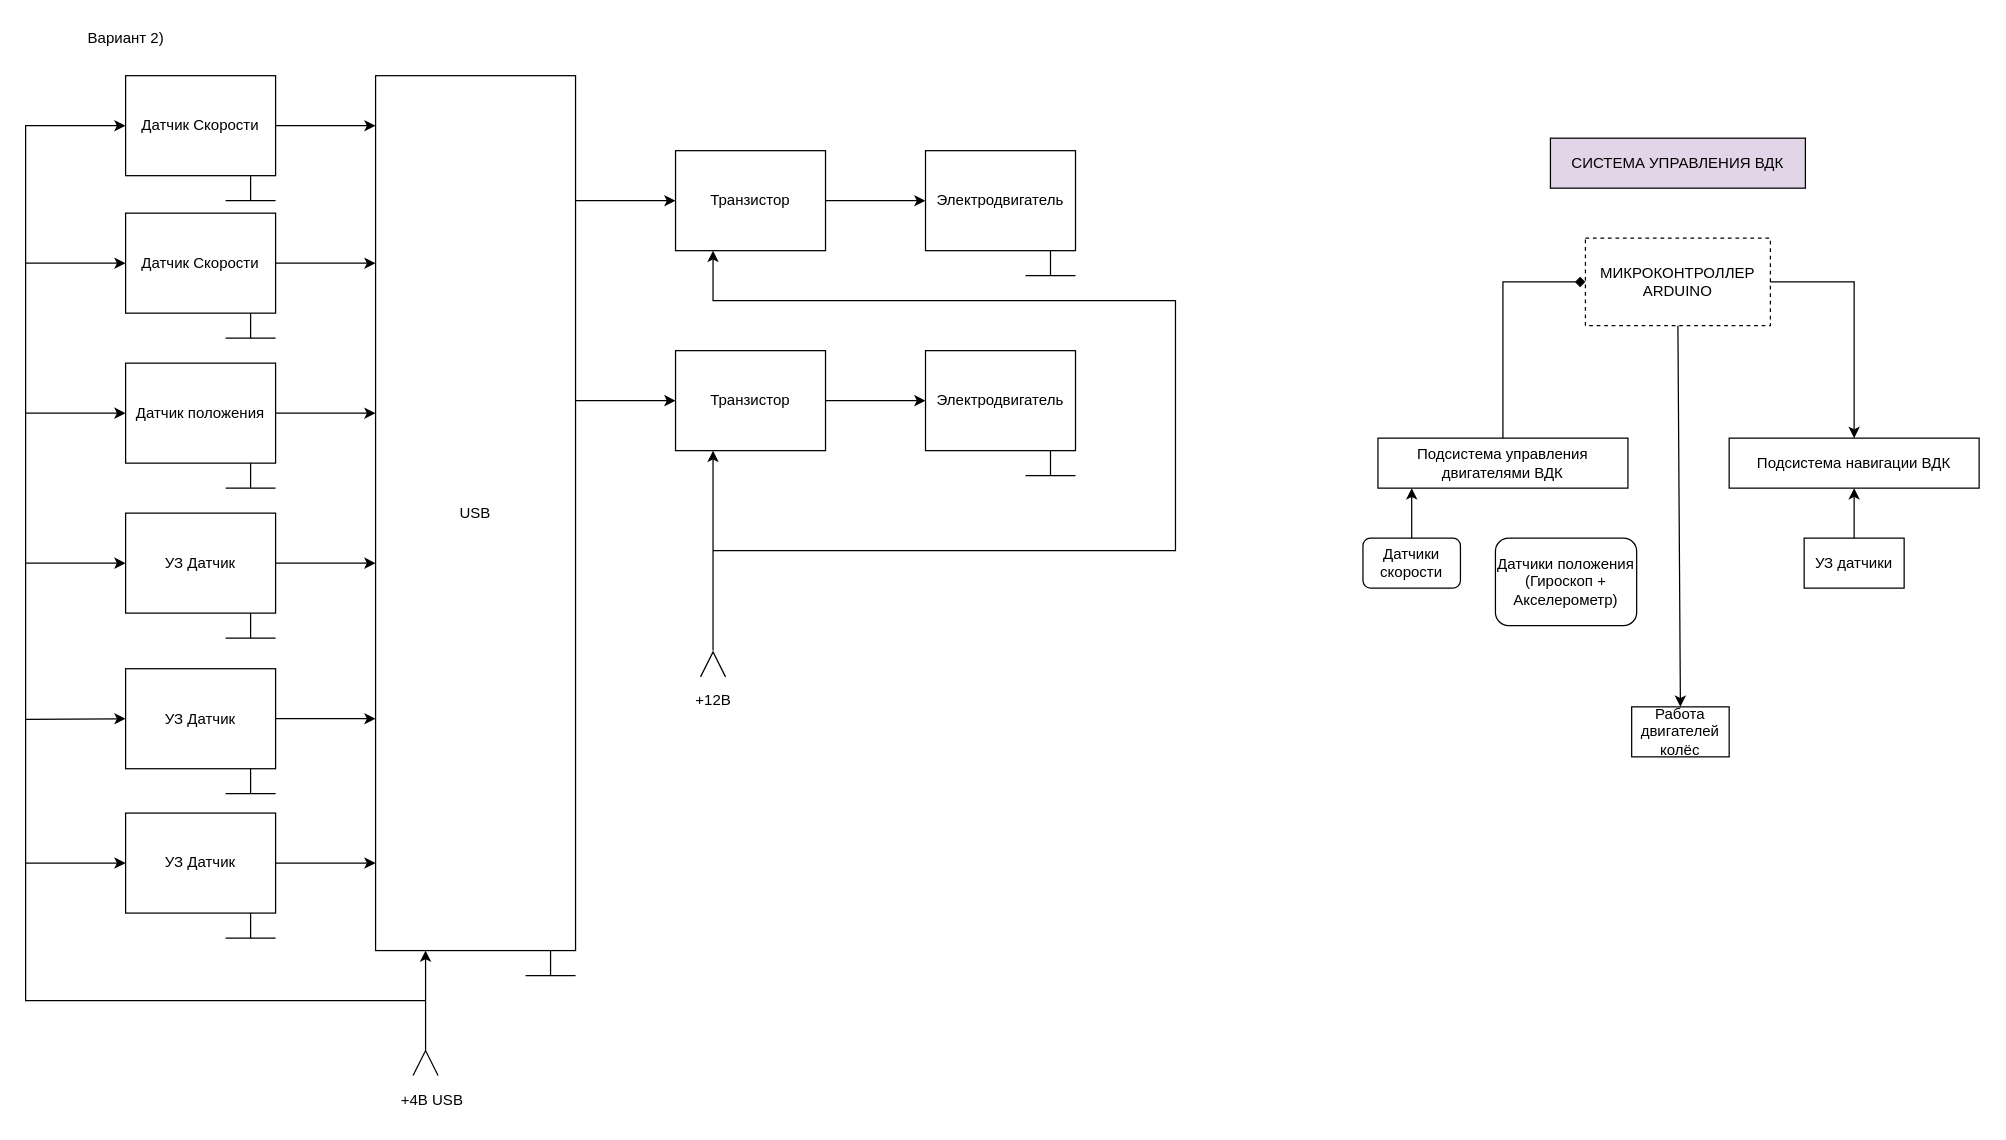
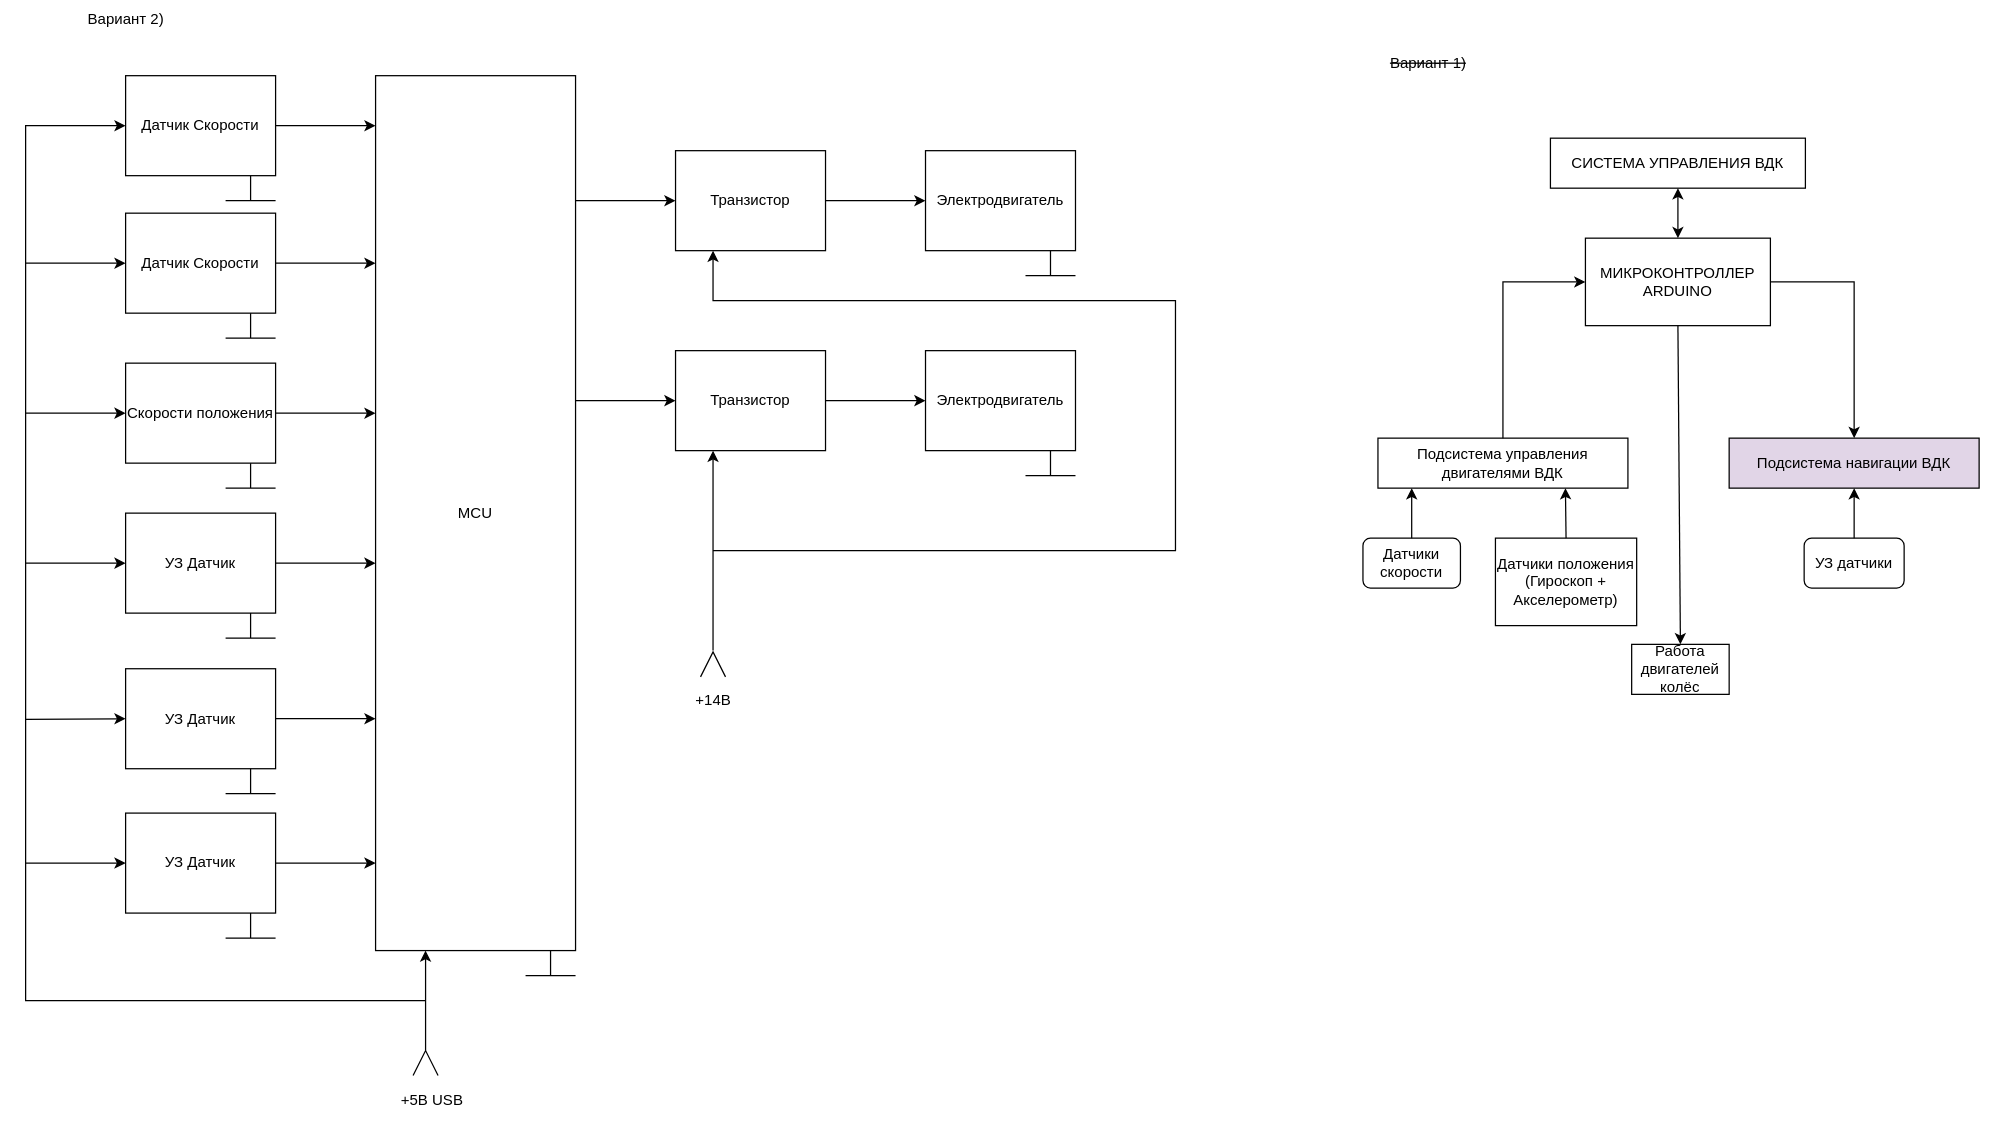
node "Вариант 2)": moved (126, 38) -> (126, 19)
node "Вариант 1)": added
node "СИСТЕМА УПРАВЛЕНИЯ ВДК": fillcolor #e1d5e7 -> #ffffff
edge "СИСТЕМА УПРАВЛЕНИЯ ВДК" -- "МИКРОКОНТРОЛЛЕР ARDUINO": added
edge "Подсистема управления двигателями ВДК" -> "МИКРОКОНТРОЛЛЕР ARDUINO": arrowhead diamond -> classic
node "МИКРОКОНТРОЛЛЕР ARDUINO": style dashed -> solid
node "Датчик положения": label "Датчик положения" -> "Скорости положения"
node "Подсистема навигации ВДК": fillcolor #ffffff -> #e1d5e7
node "USB": label "USB" -> "MCU"
edge "Датчики положения (Гироскоп + Акселерометр)" -> "Подсистема управления двигателями ВДК": added
node "УЗ датчики": shape rectangle -> rounded rectangle
node "Датчики положения (Гироскоп + Акселерометр)": shape rounded rectangle -> rectangle
node "+12В": label "+12В" -> "+14В"
node "Работа двигателей колёс": moved (1681, 732) -> (1681, 669)
node "+4В USB": label "+4В USB" -> "+5В USB"
